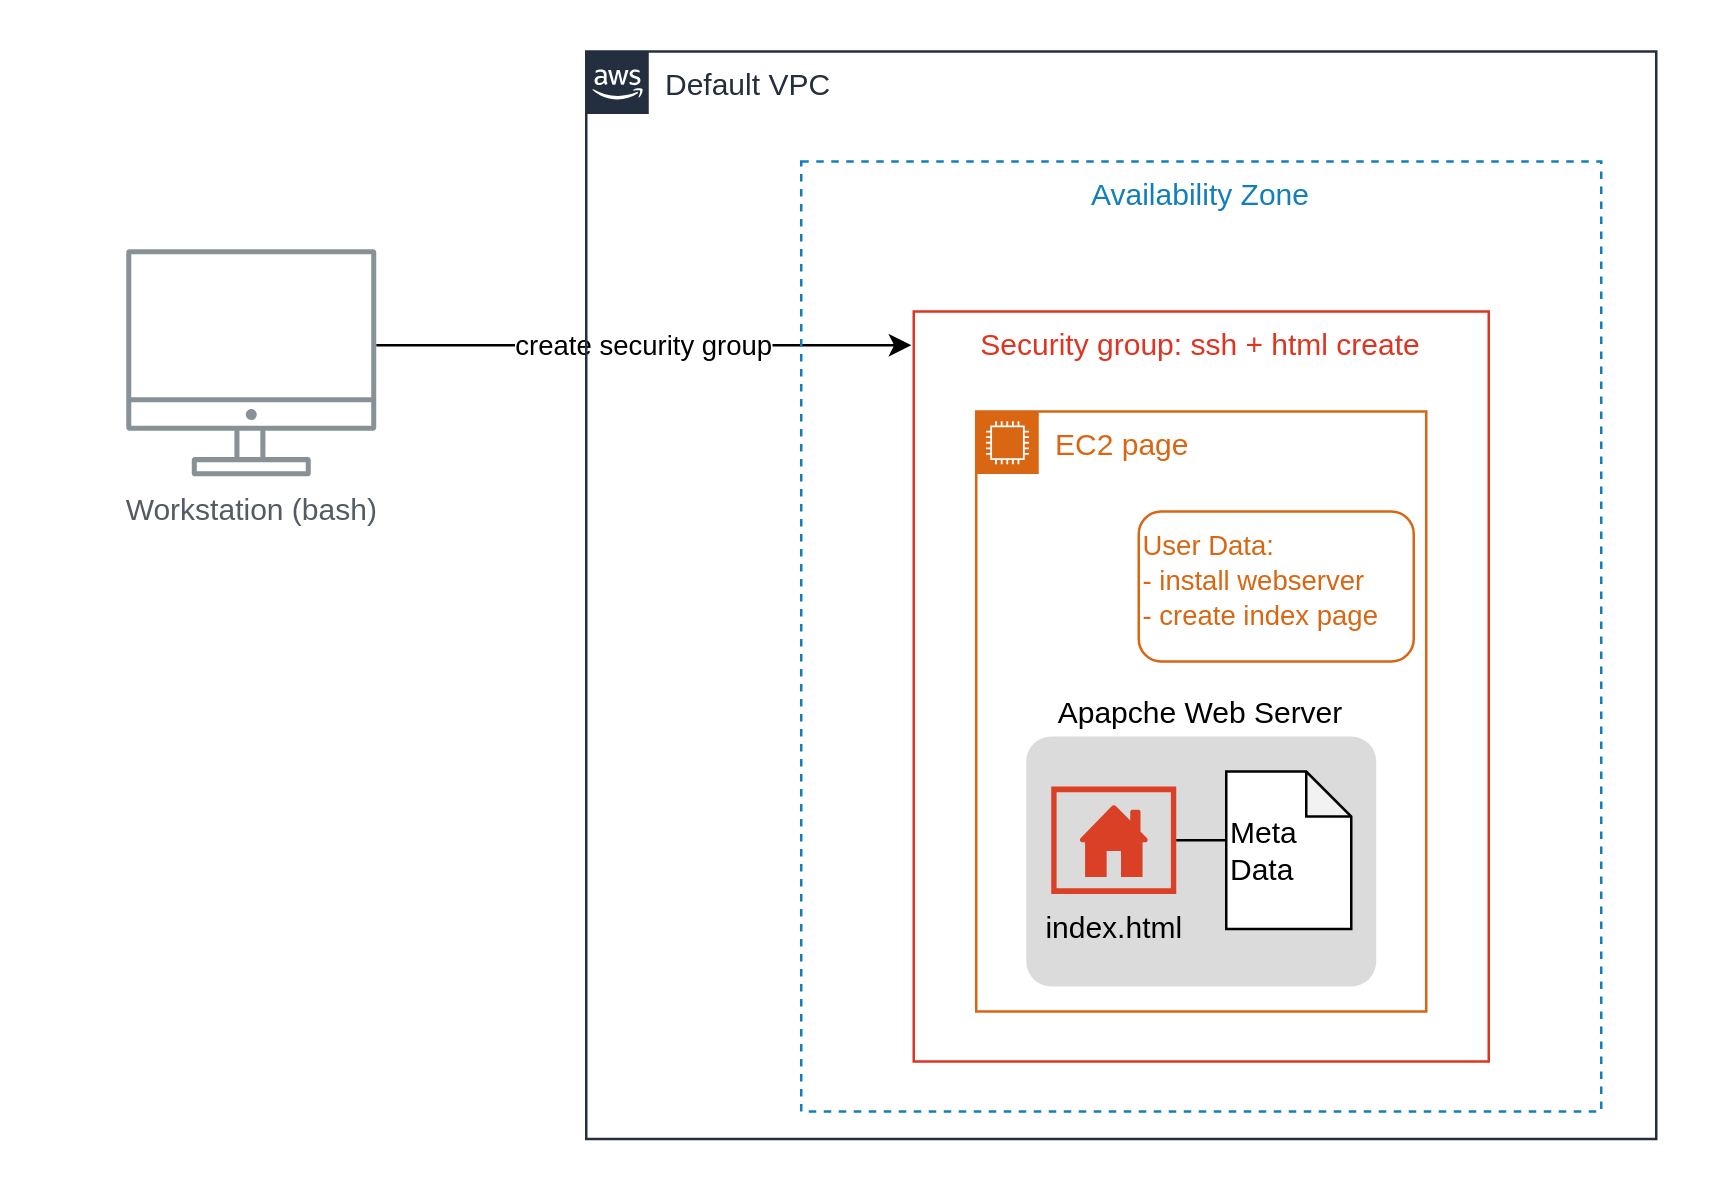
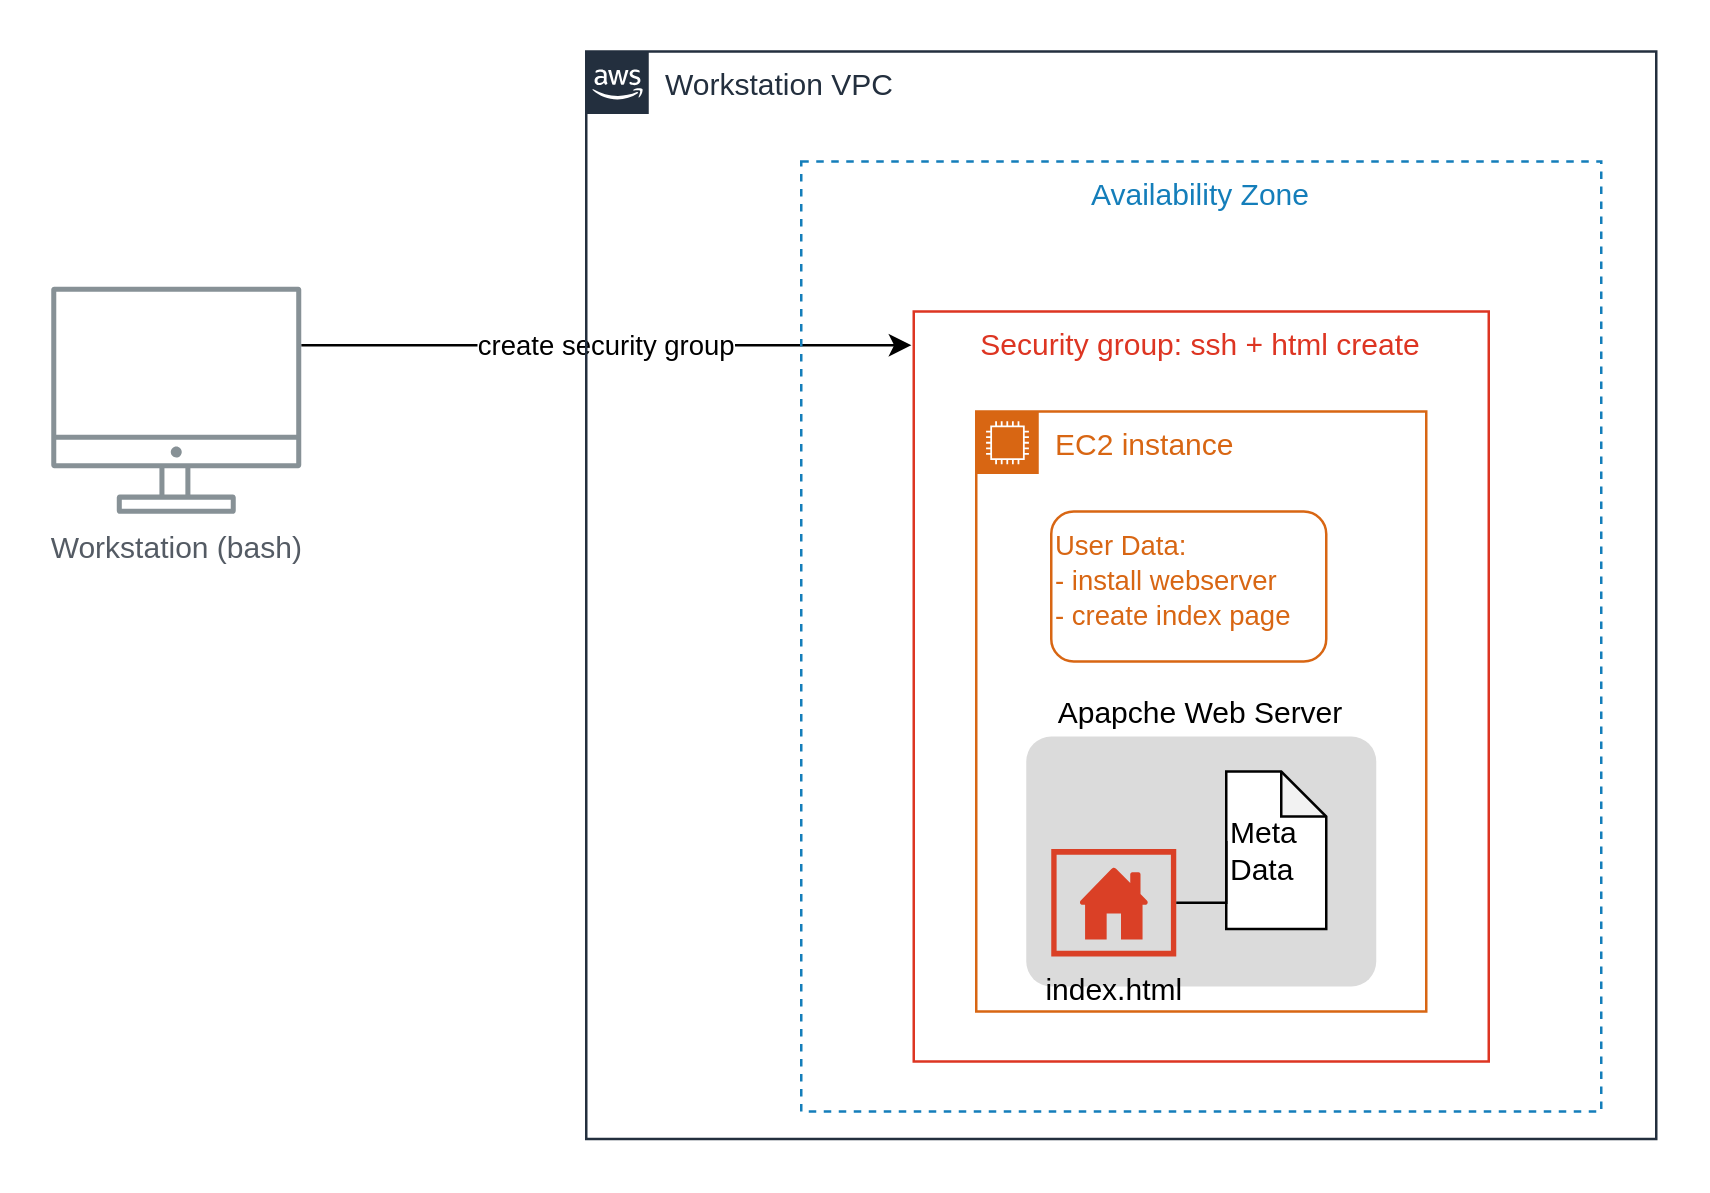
node "Default VPC": label "Default VPC" -> "Workstation VPC"
node "Workstation (bash)": moved (251, 363) -> (176, 400)
node "EC2 page": label "EC2 page" -> "EC2 instance"
node "User Data: - install webserver - create index page": moved (1276, 586) -> (1189, 586)
node "index.html": moved (1114, 840) -> (1114, 903)
node "Meta Data": size 125x158 -> 100x158
